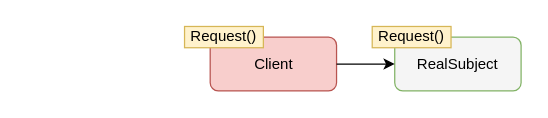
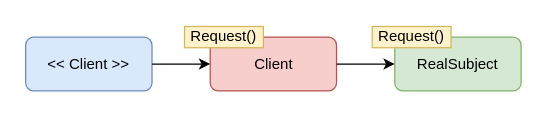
node "<< Client >>": added
edge "<< Client >>" -> "Client": added
node "RealSubject": fillcolor #f5f5f5 -> #d5e8d4
